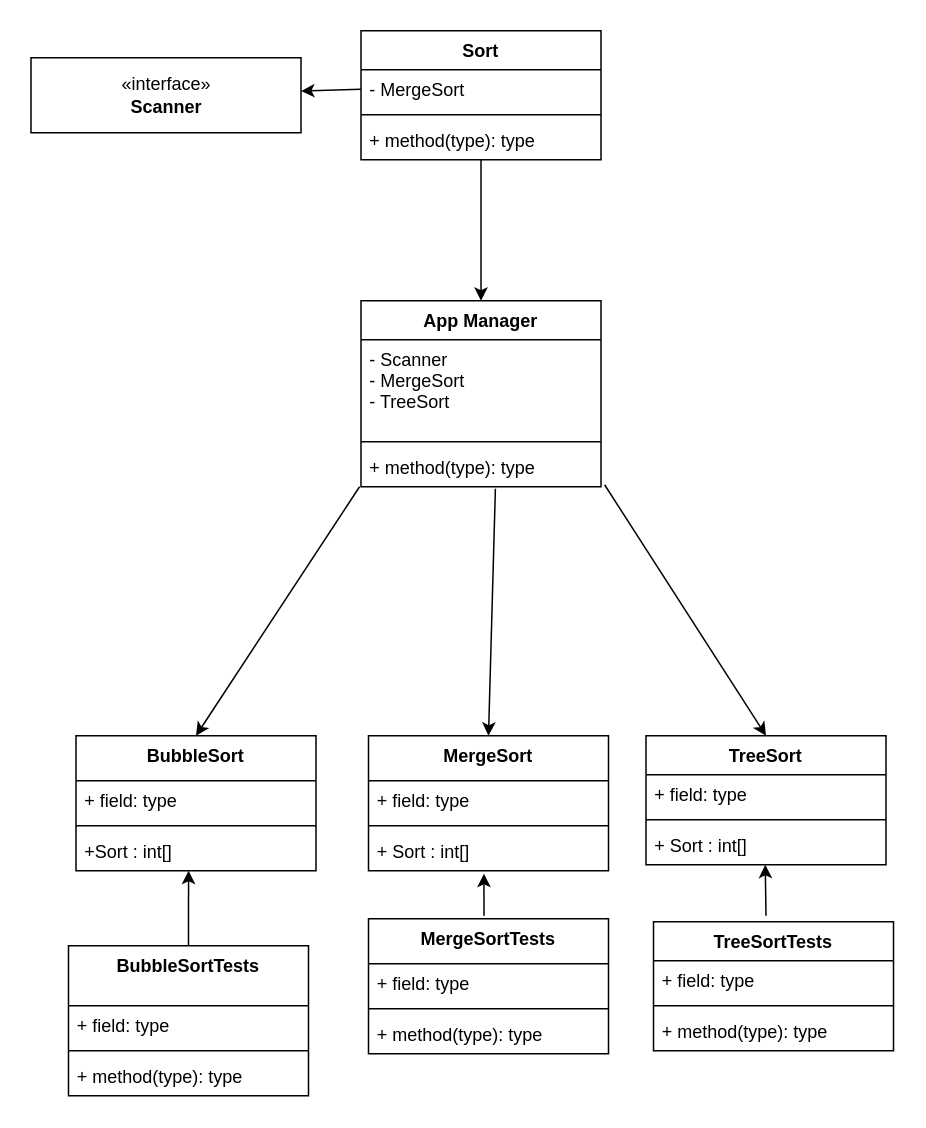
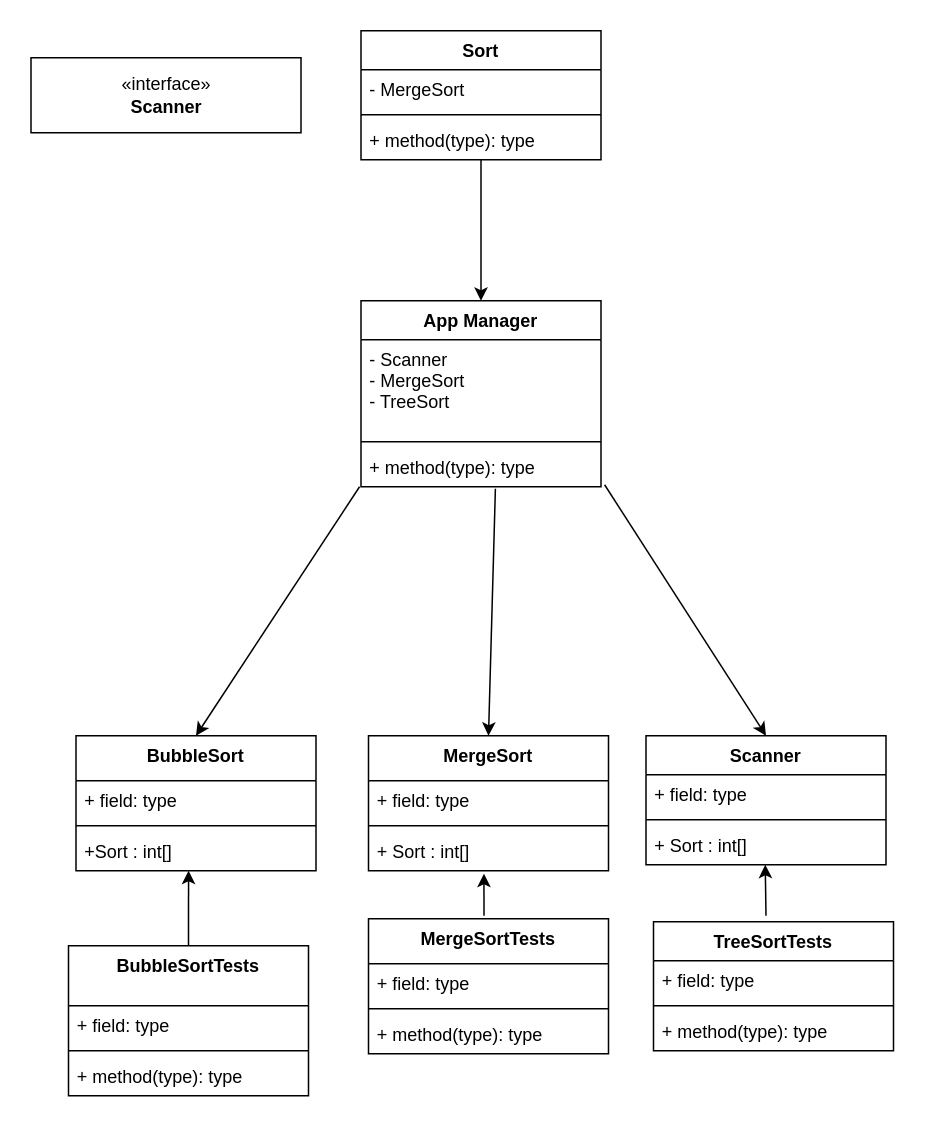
edge "- MergeSort" -> "«interface» Scanner": removed
node "TreeSort": label "TreeSort" -> "Scanner"
